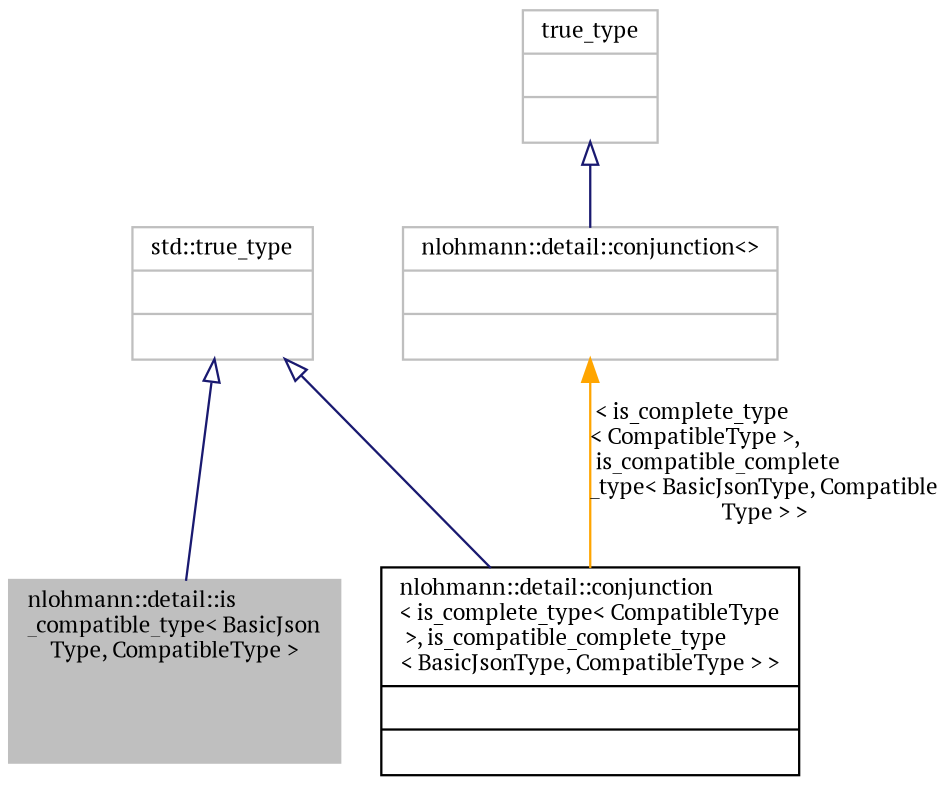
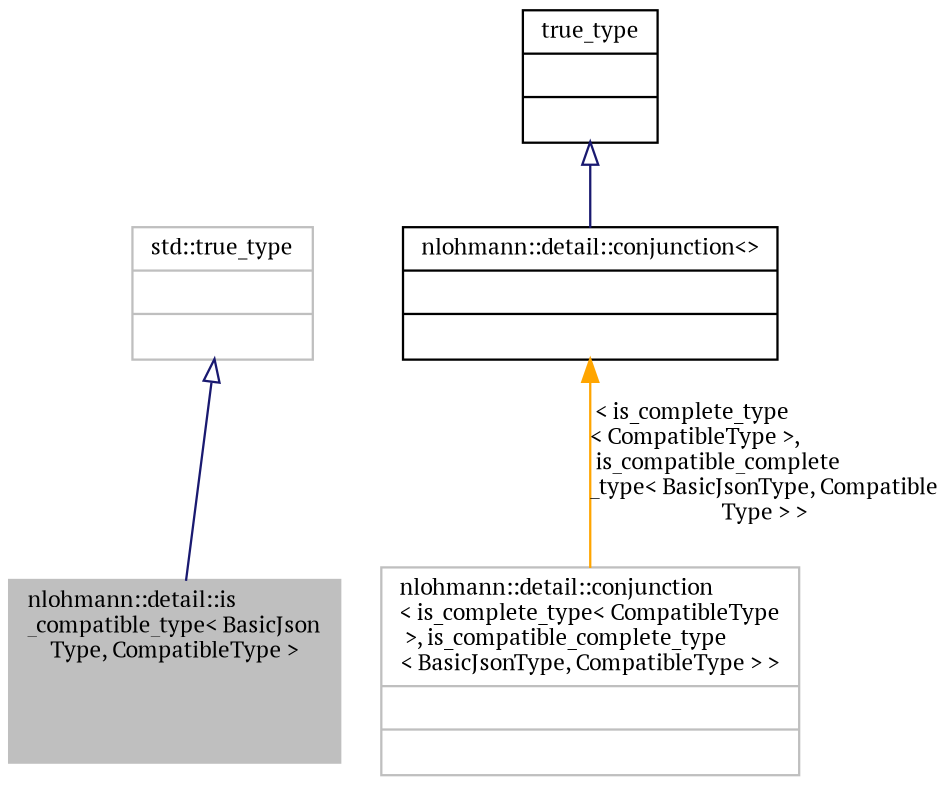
node "true_type": color grey75 -> black
node "nlohmann::detail::conjunction<>": color grey75 -> black
edge "nlohmann::detail::conjunction" -> "std::true_type": removed
node "nlohmann::detail::conjunction": color black -> grey75
